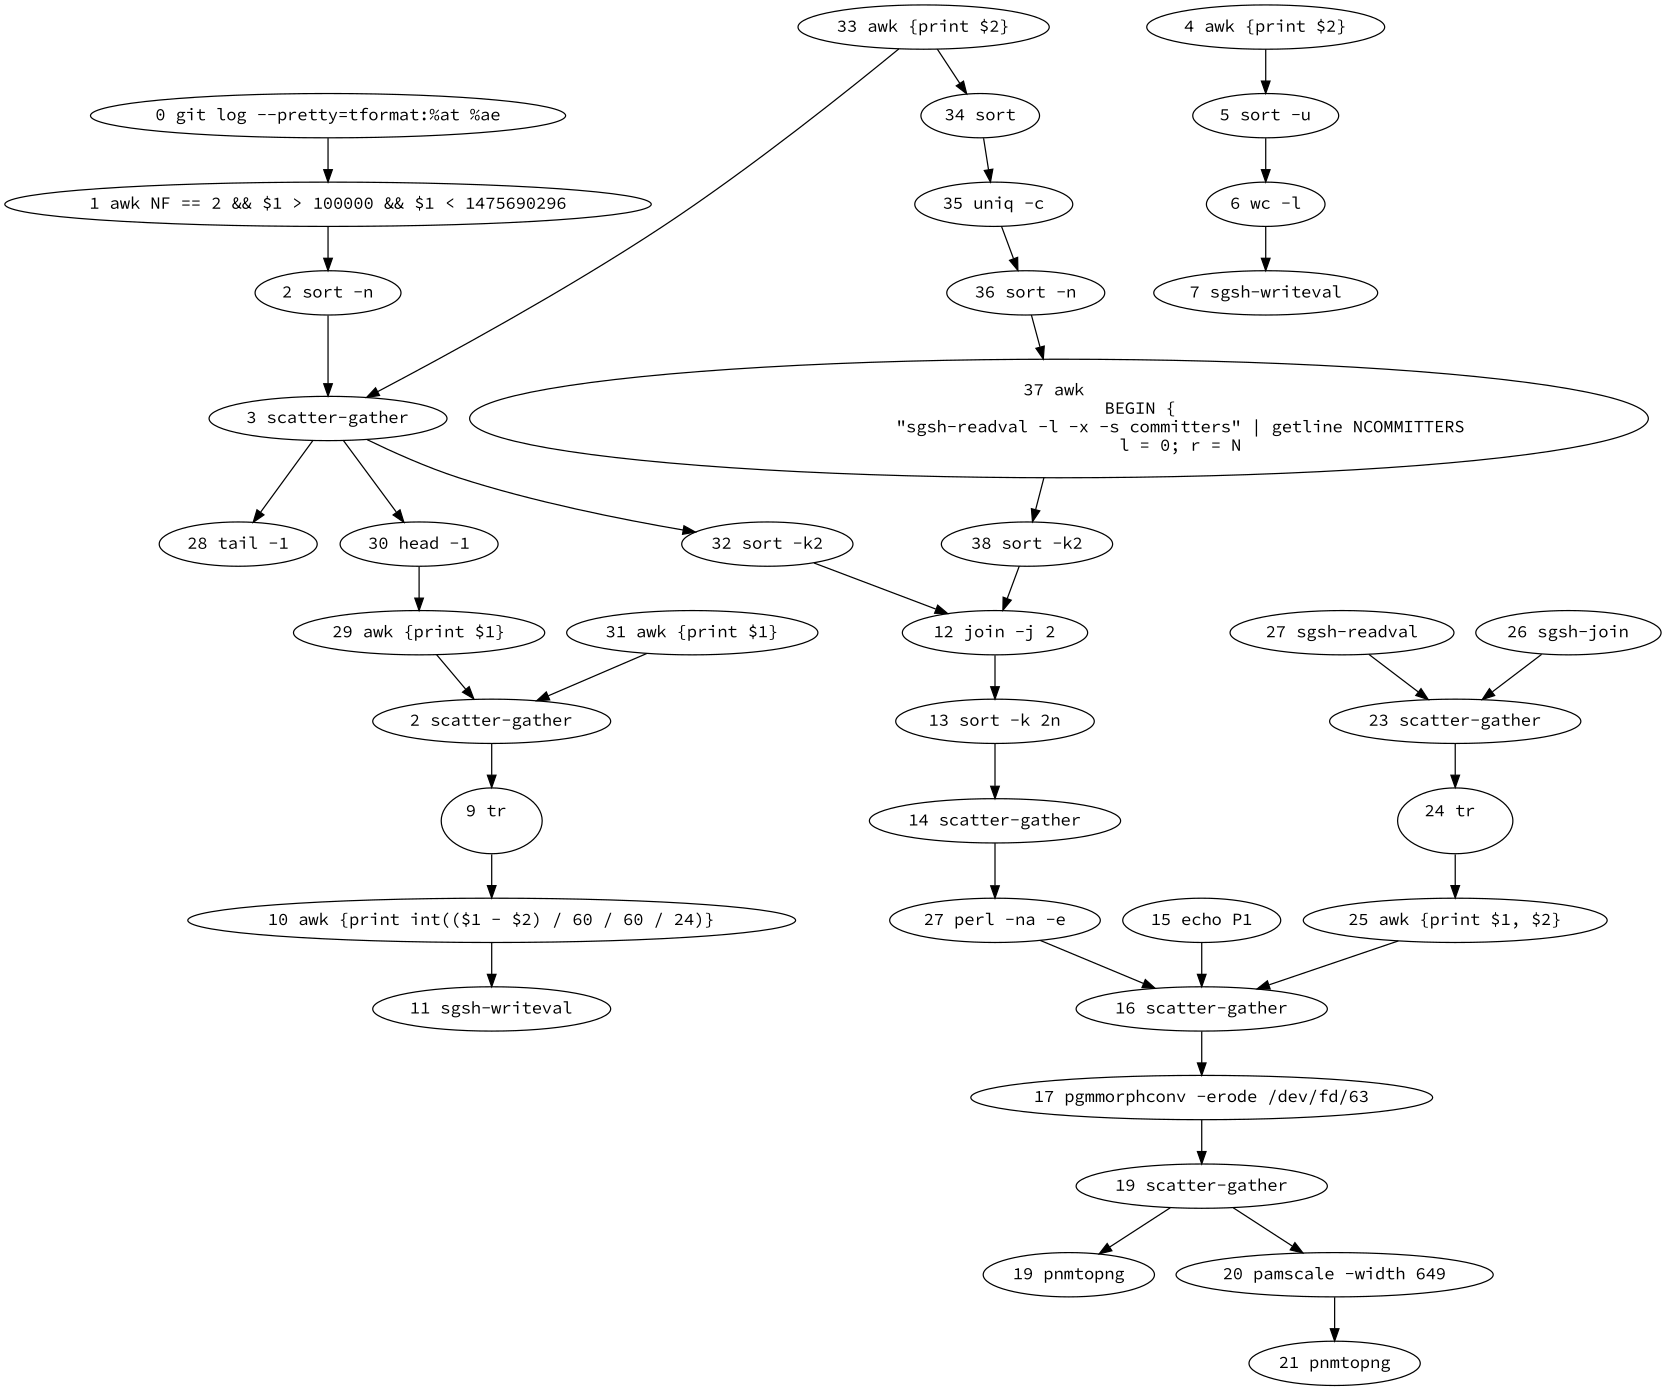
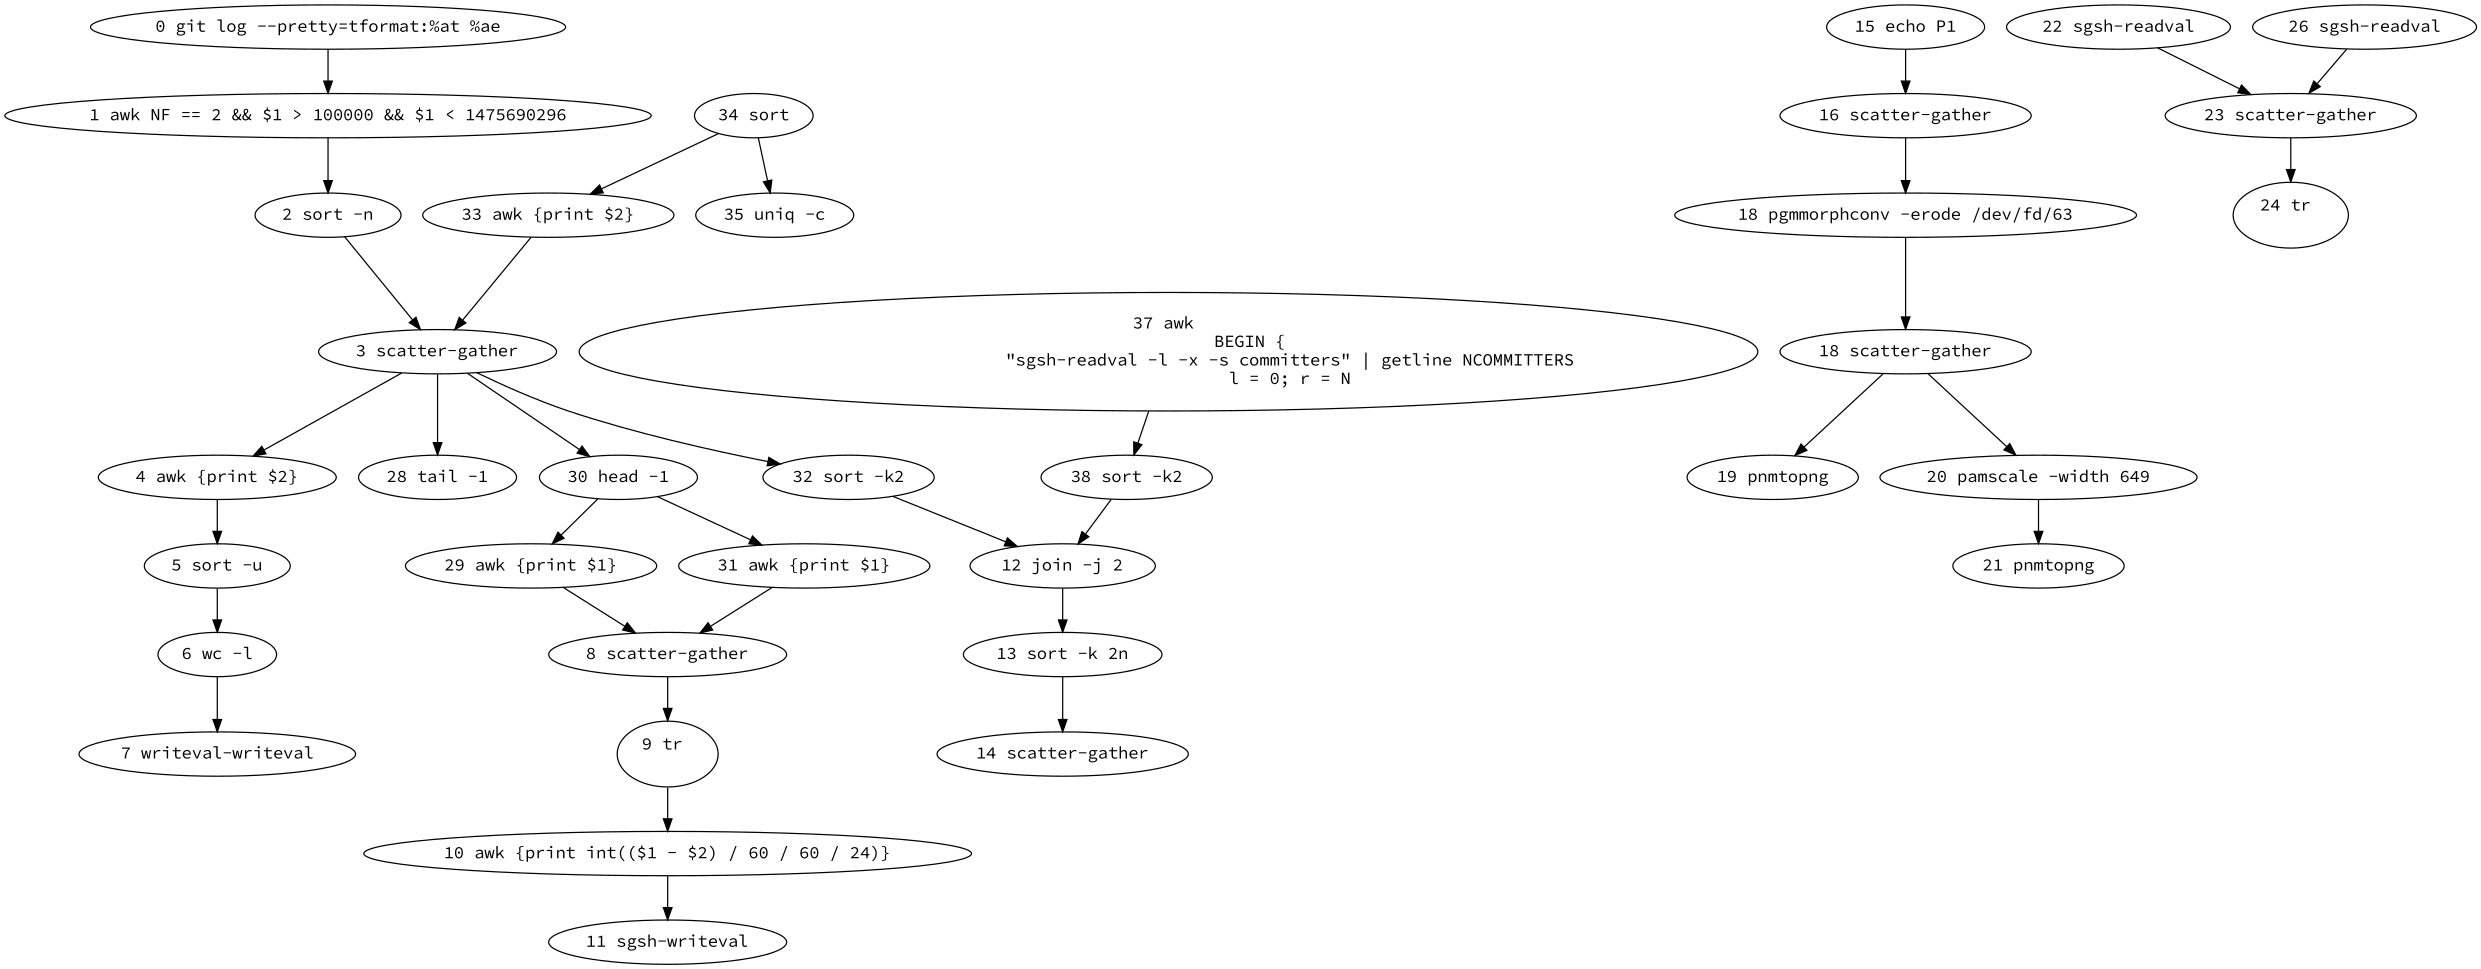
edge "33 awk {print $2}" -> "34 sort": reversed
node "36 sort -n": removed
node "7 sgsh-writeval": label "7 sgsh-writeval" -> "7 writeval-writeval"
edge "3 scatter-gather" -> "4 awk {print $2}": added
edge "30 head -1" -> "31 awk {print $1}": added
node "27 sgsh-readval": label "27 sgsh-readval" -> "22 sgsh-readval"
node "26 sgsh-join": label "26 sgsh-join" -> "26 sgsh-readval"
node "2 scatter-gather": label "2 scatter-gather" -> "8 scatter-gather"
node "27 perl -na -e": removed
node "25 awk {print $1, $2}": removed
node "17 pgmmorphconv -erode /dev/fd/63": label "17 pgmmorphconv -erode /dev/fd/63" -> "18 pgmmorphconv -erode /dev/fd/63"
node "19 scatter-gather": label "19 scatter-gather" -> "18 scatter-gather"
